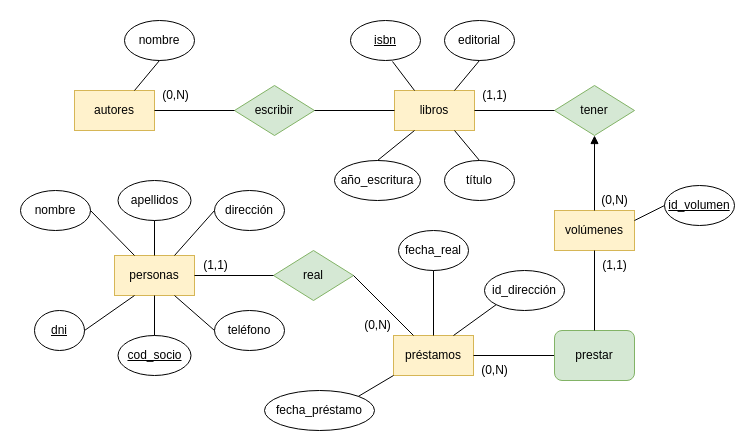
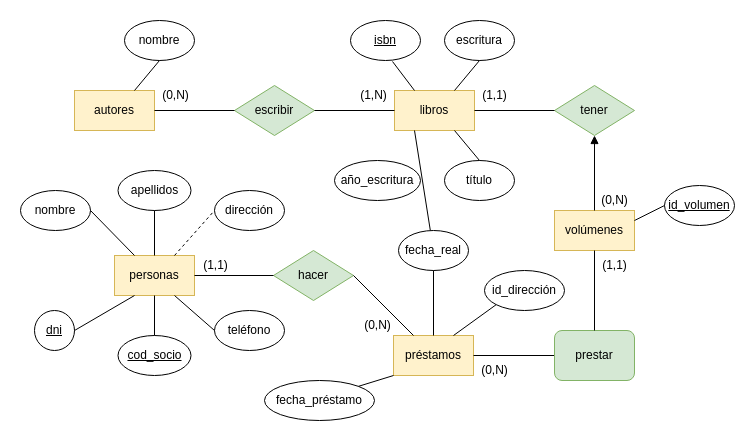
node "editorial": label "editorial" -> "escritura"
node "(1,N)": added
edge "libros" -- "año_escritura": now "libros" -- "fecha_real"
node "apellidos": moved (155, 201) -> (155, 191)
edge "dirección" -- "personas": style solid -> dashed
node "real": label "real" -> "hacer"
node "dni": size 50x40 -> 40x40
node "fecha_préstamo": moved (320, 411) -> (320, 401)
